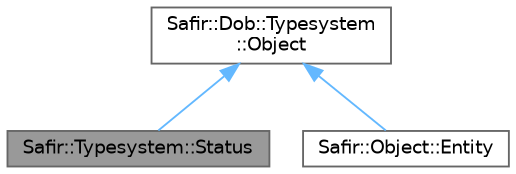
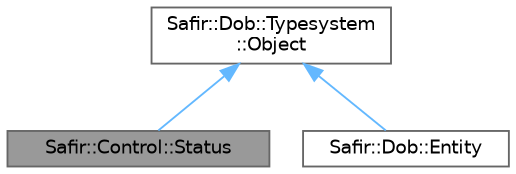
node "Safir::Typesystem::Status": label "Safir::Typesystem::Status" -> "Safir::Control::Status"
node "Safir::Object::Entity": label "Safir::Object::Entity" -> "Safir::Dob::Entity"
